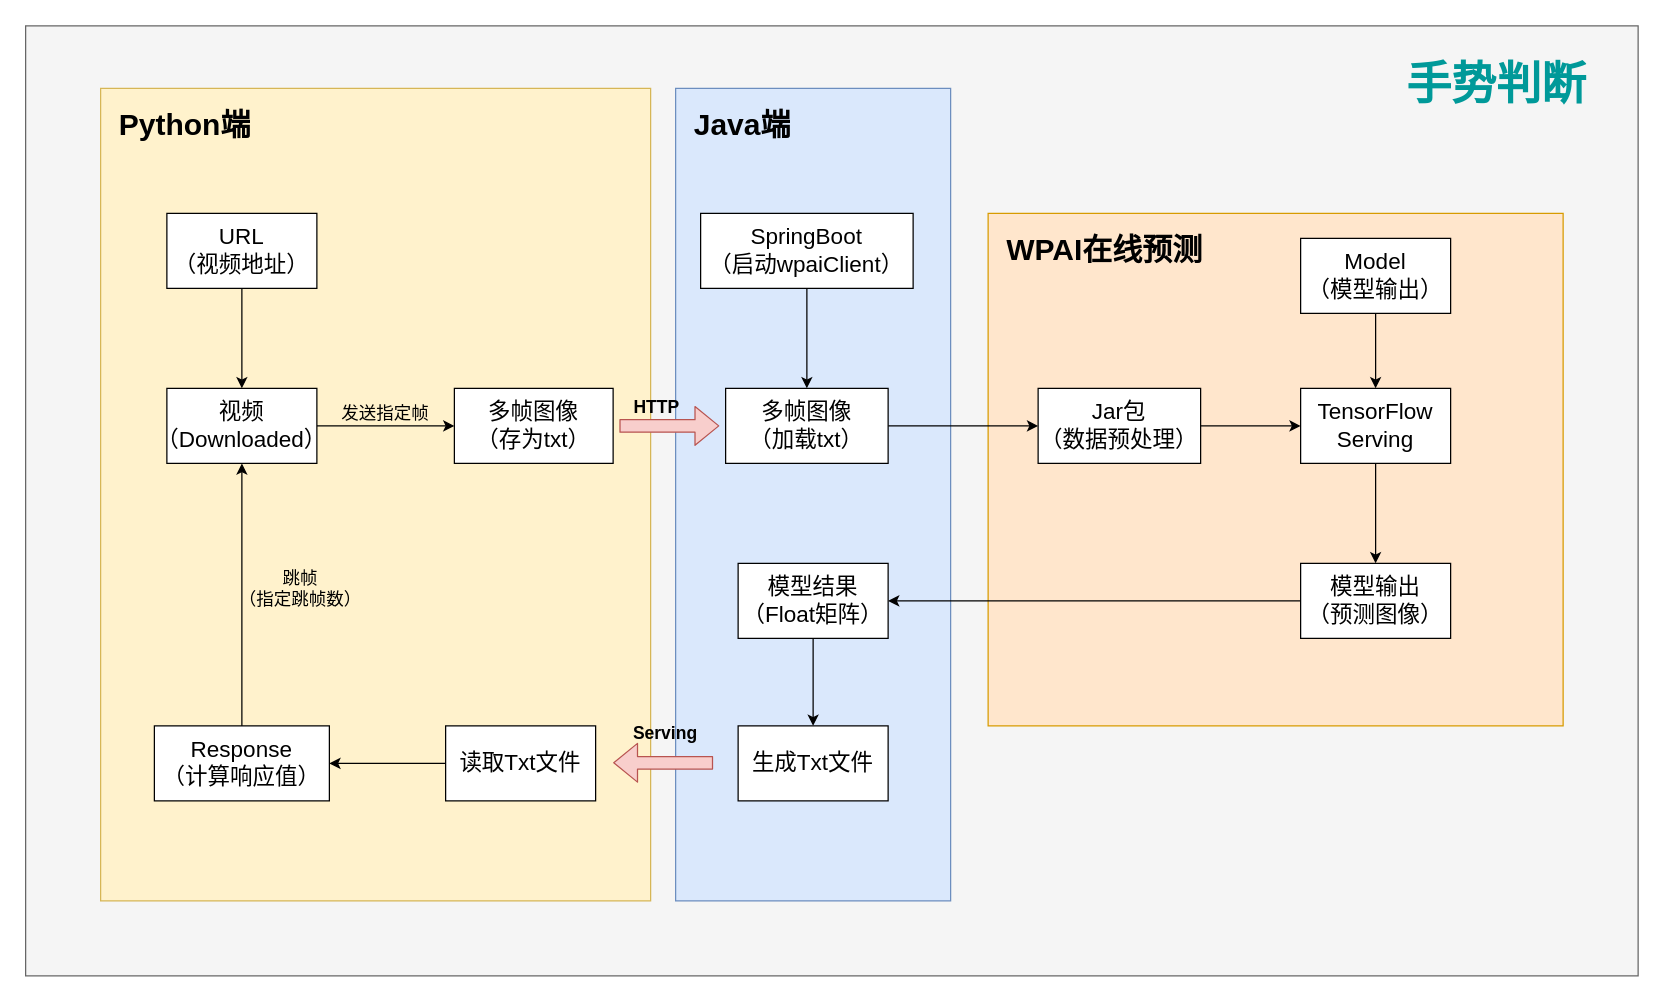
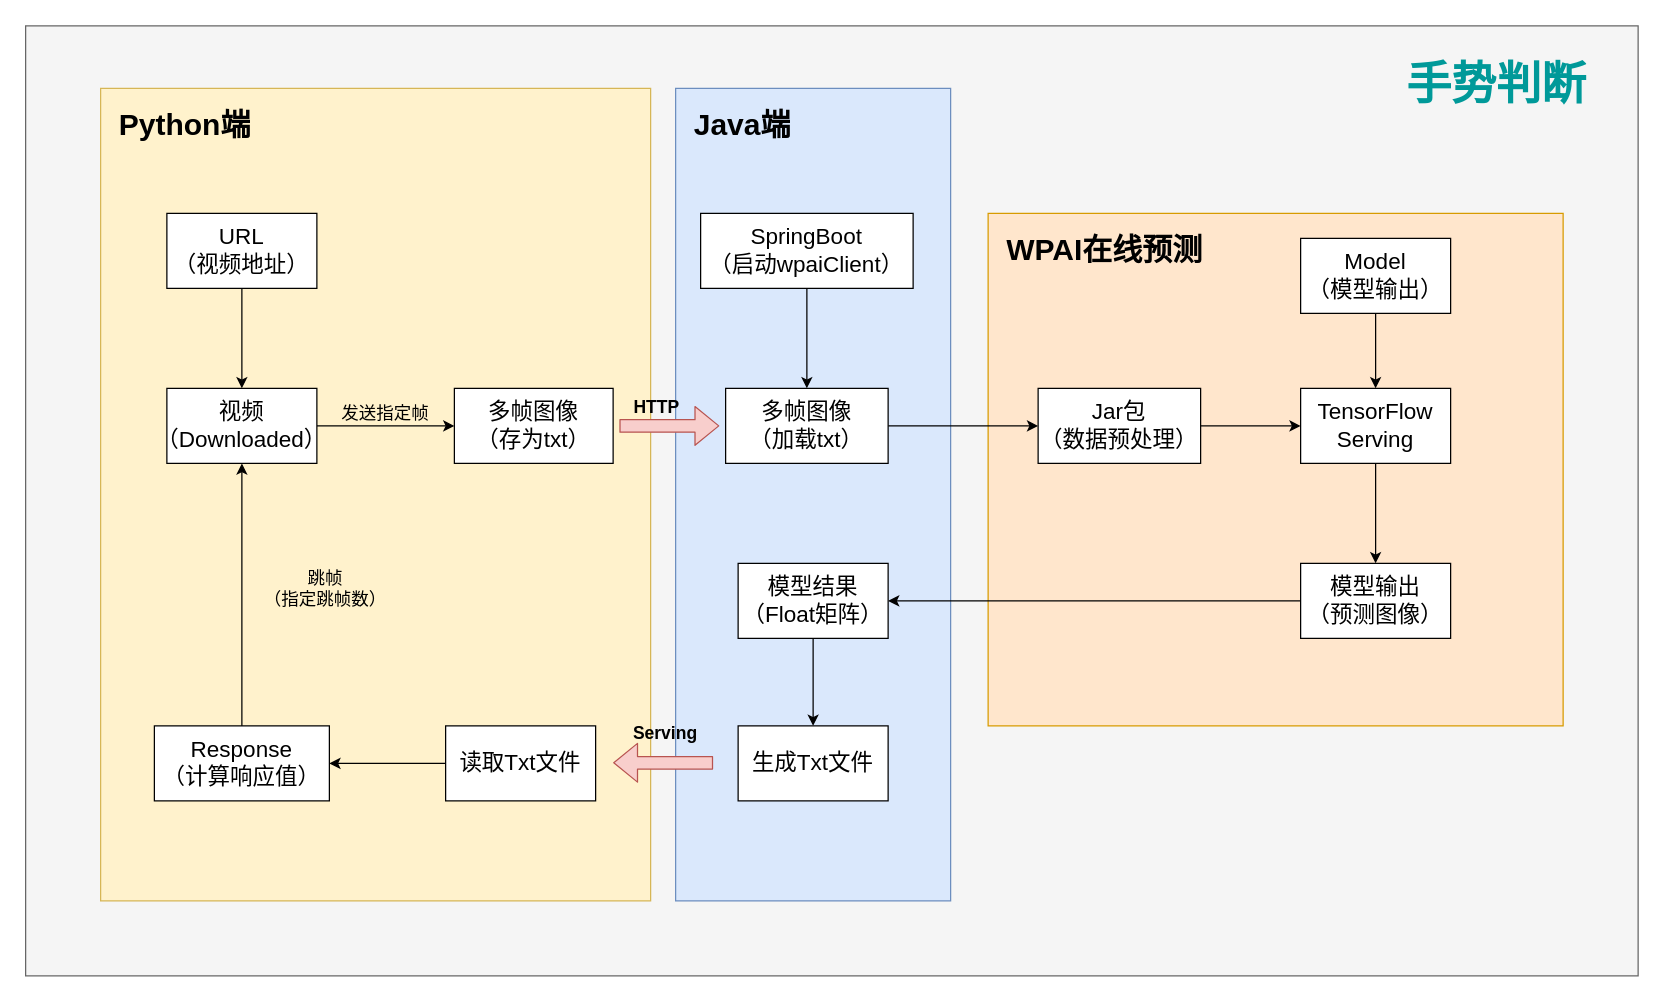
node "跳帧 （指定跳帧数）": moved (301, 588) -> (326, 588)
